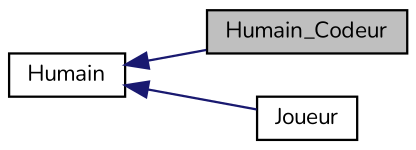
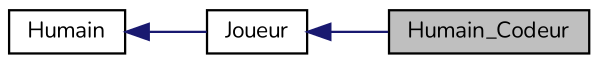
edge "Humain_Codeur" -> "Humain": now "Humain_Codeur" -> "Joueur"
